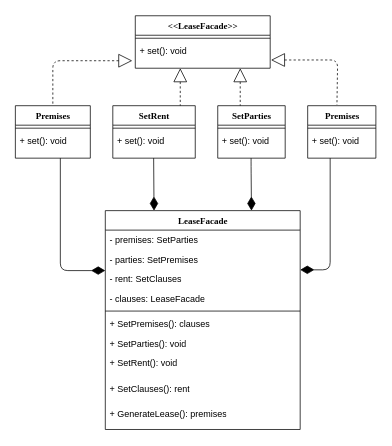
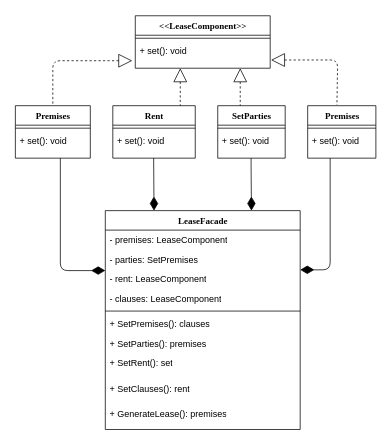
node "<<LeaseFacade>>": label "<<LeaseFacade>>" -> "<<LeaseComponent>>"
node "SetRent": label "SetRent" -> "Rent"
node "- premises: SetParties": label "- premises: SetParties" -> "- premises: LeaseComponent"
node "- rent: SetClauses": label "- rent: SetClauses" -> "- rent: LeaseComponent"
node "- clauses: LeaseFacade": label "- clauses: LeaseFacade" -> "- clauses: LeaseComponent"
node "+ SetParties(): void": label "+ SetParties(): void" -> "+ SetParties(): premises"
node "+ SetRent(): void": label "+ SetRent(): void" -> "+ SetRent(): set"
